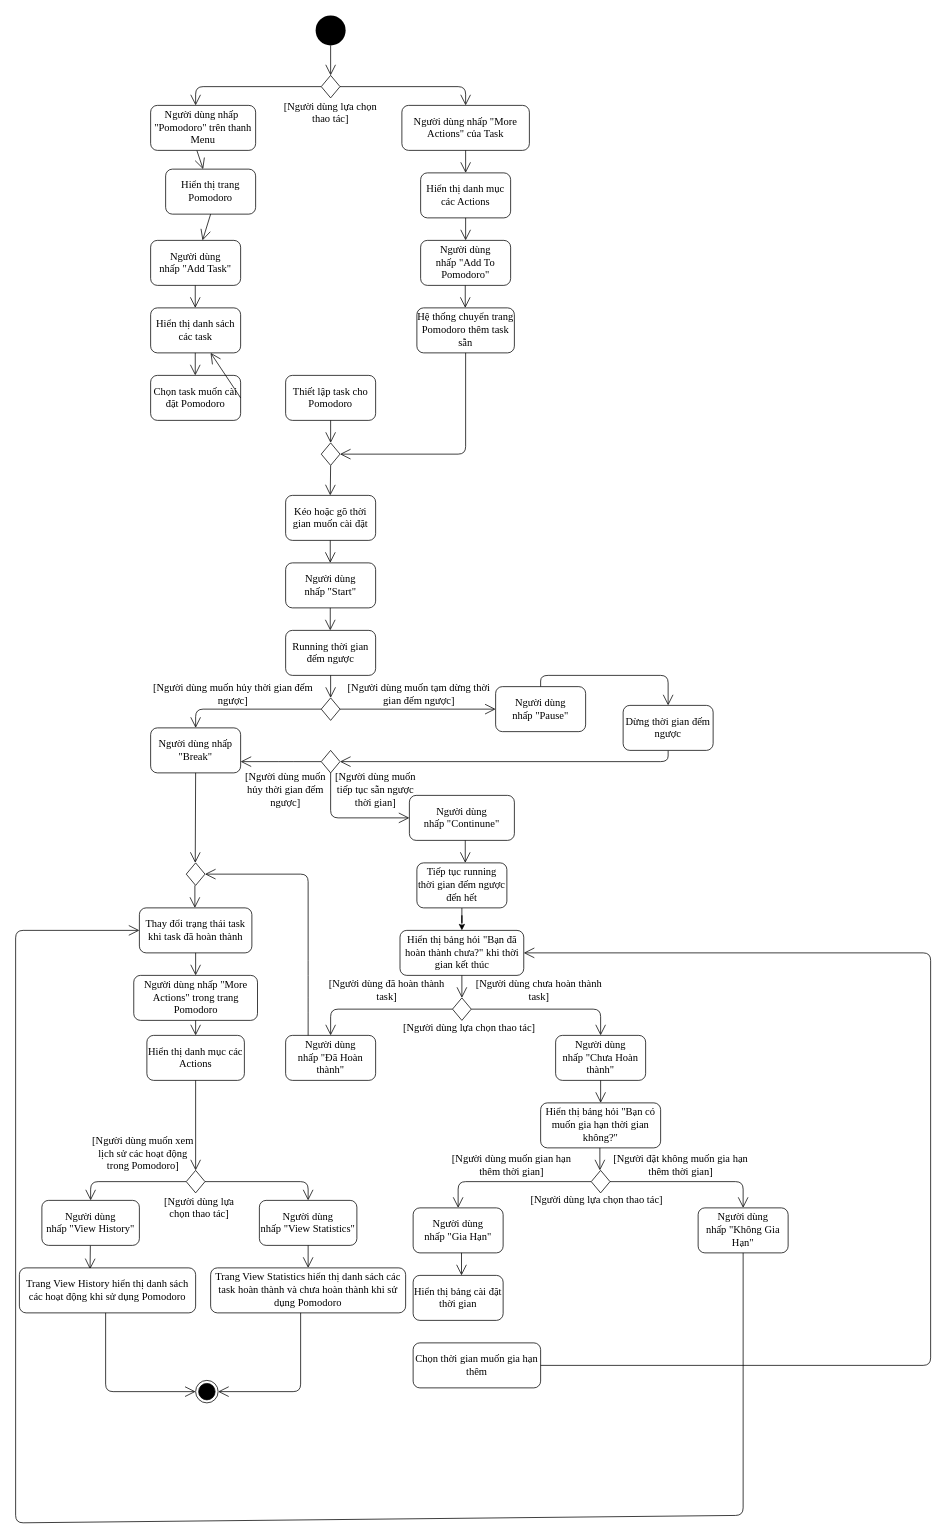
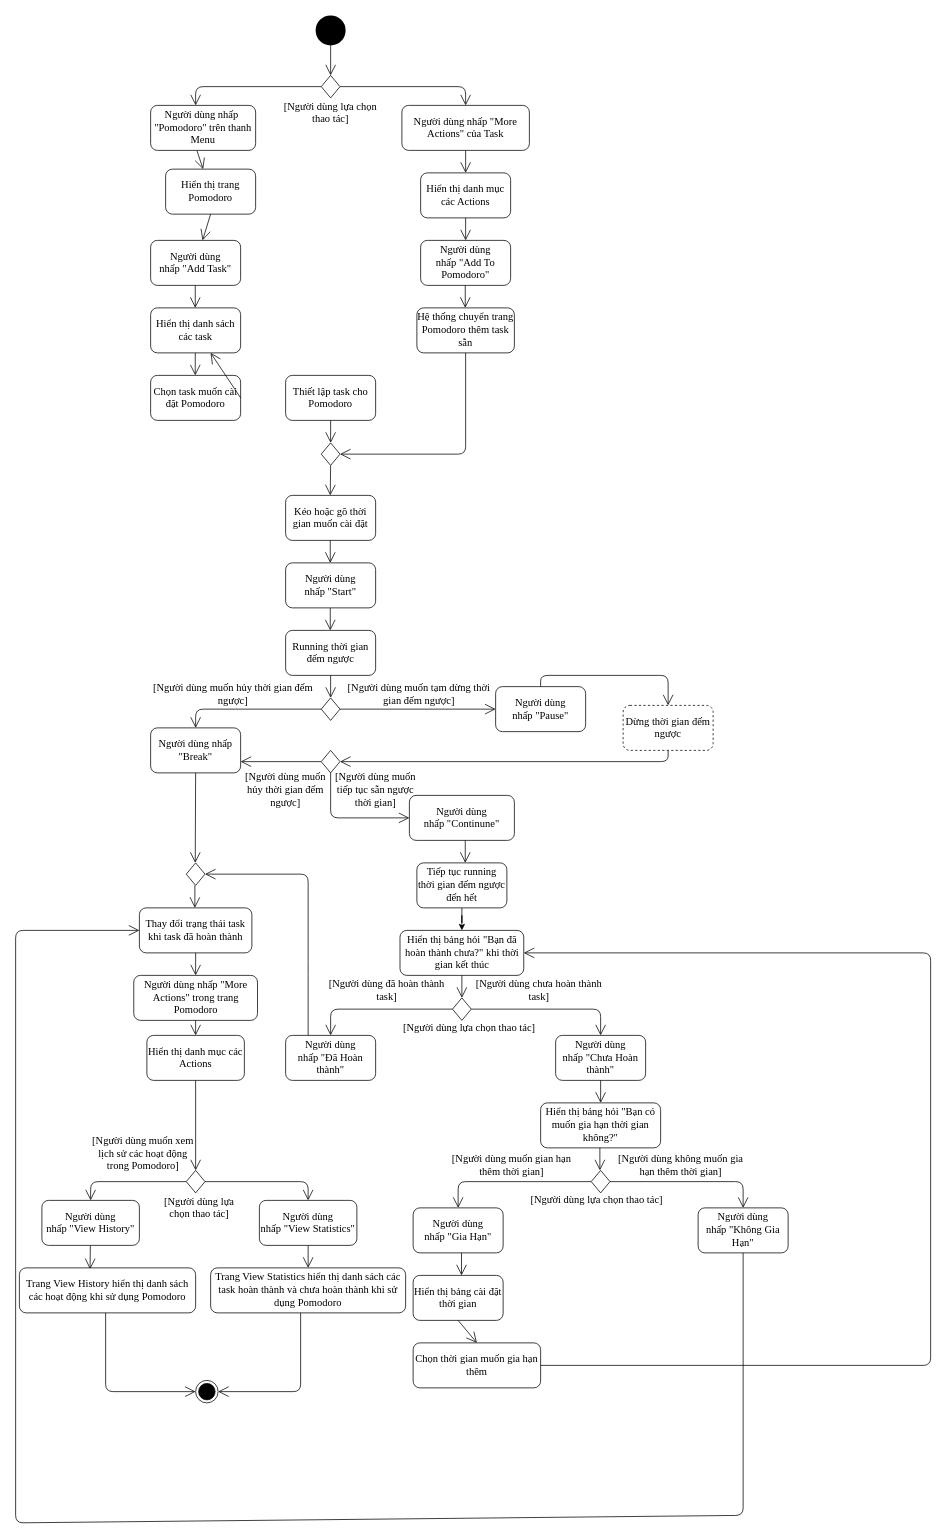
node "Dừng thời gian đếm ngược": style solid -> dashed
node "[Người đặt không muốn gia hạn thêm thời gian]": label "[Người đặt không muốn gia hạn thêm thời gian]" -> "[Người dùng không muốn gia hạn thêm thời gian]"
edge "Hiển thị bảng cài đặt thời gian" -> "Chọn thời gian muốn gia hạn thêm": added
